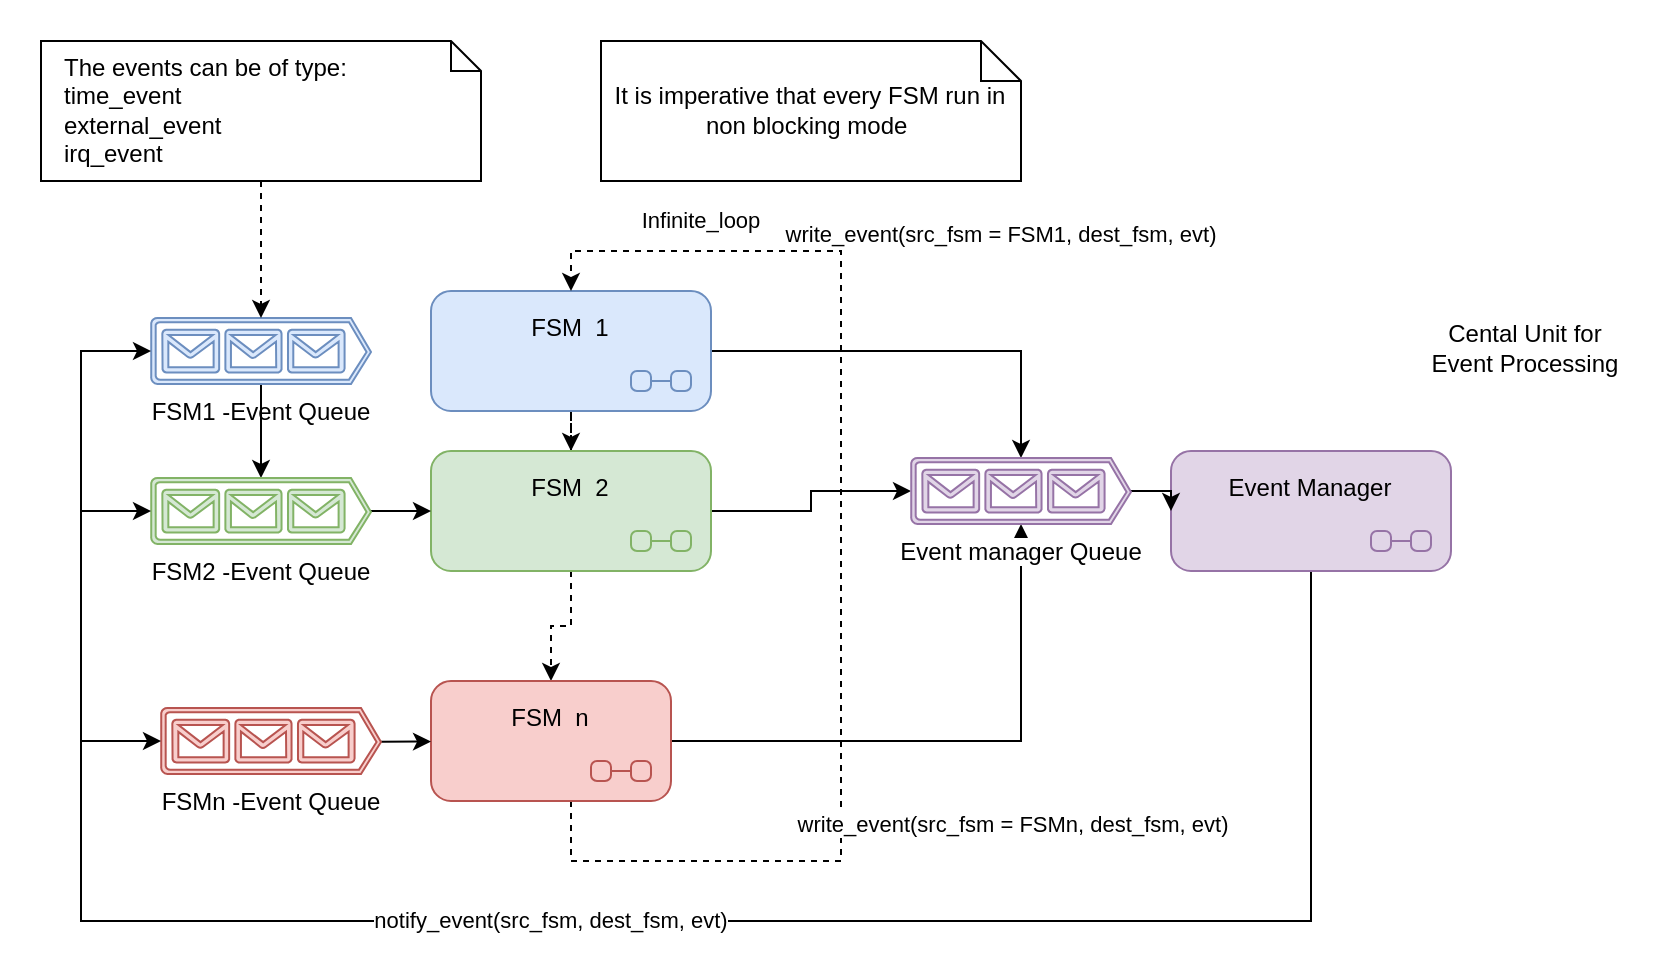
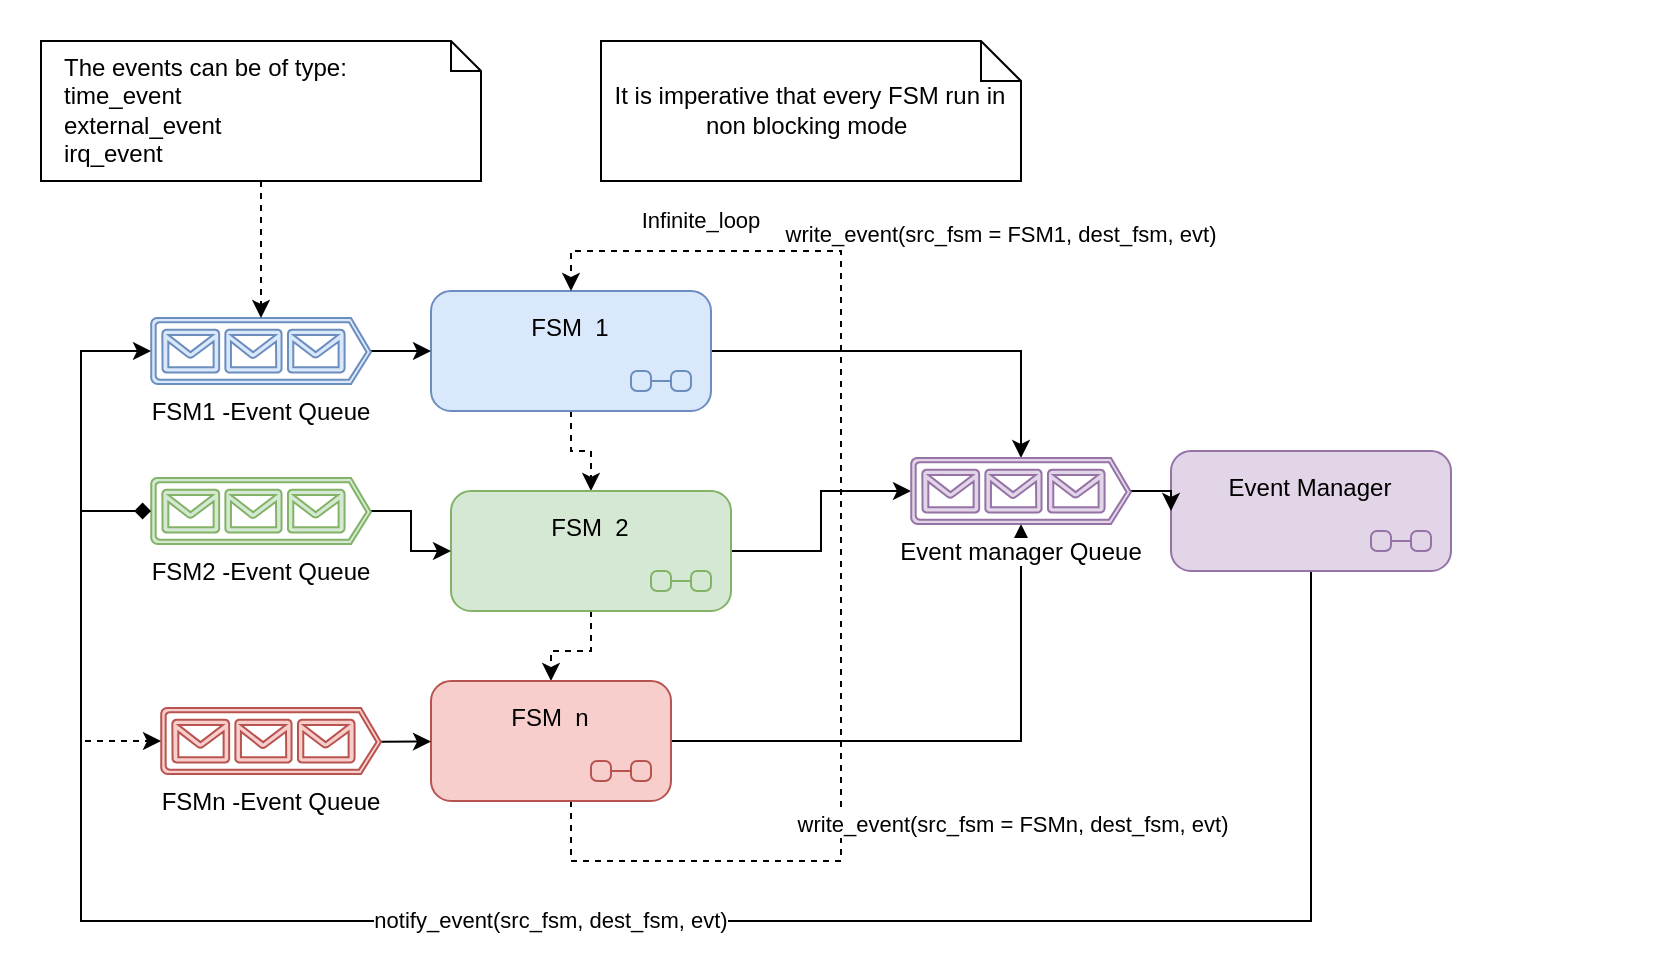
node "Cental Unit for Event Processing": removed
edge "FSM1 -Event Queue" -> "FSM2 -Event Queue": now "FSM1 -Event Queue" -> "FSM 1"
edge "Event Manager" -> "FSM2 -Event Queue": arrowhead classic -> diamond
node "FSM 2": moved (571, 511) -> (591, 551)
edge "Event Manager" -> "FSMn -Event Queue": style solid -> dashed
